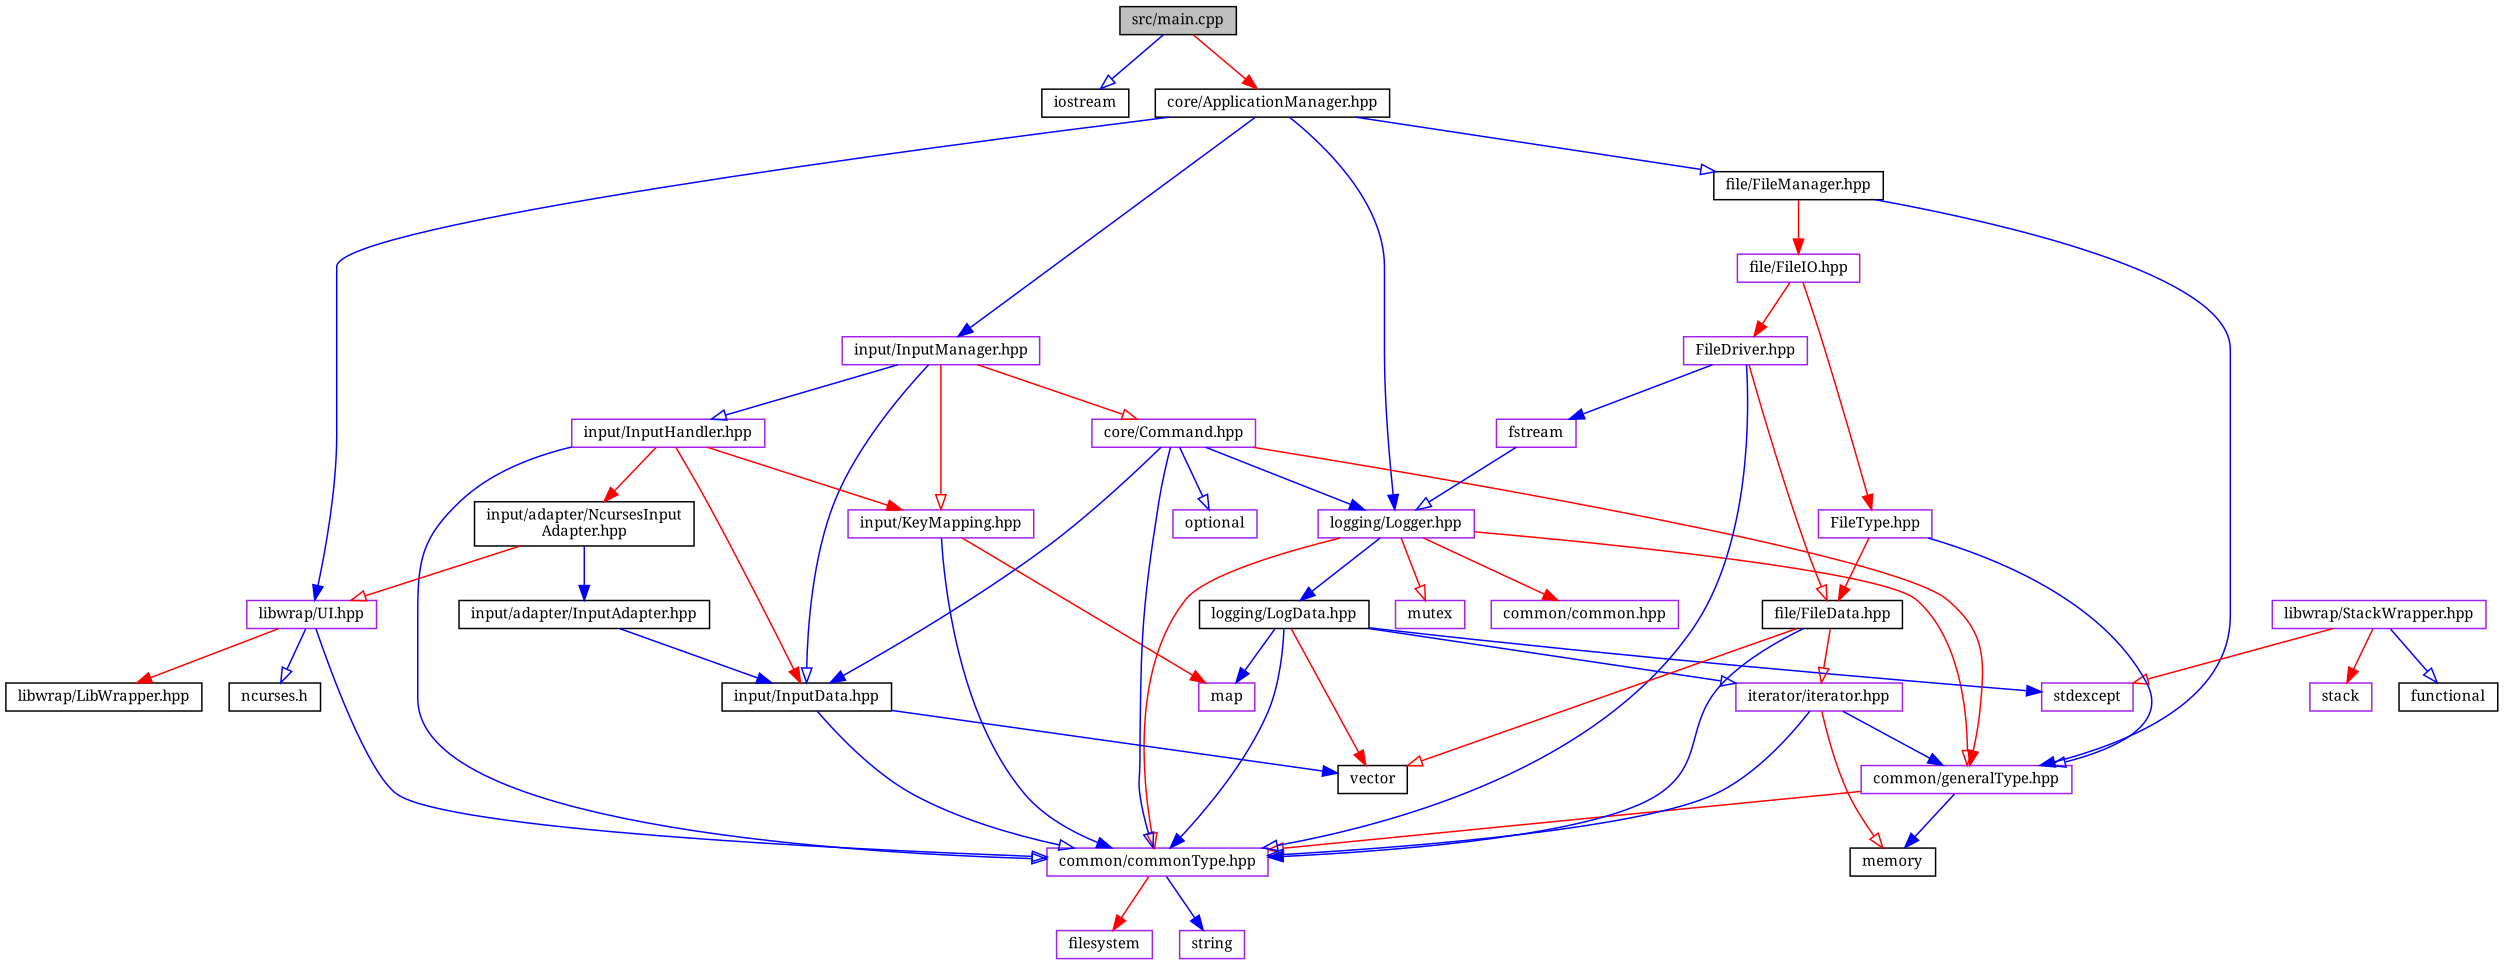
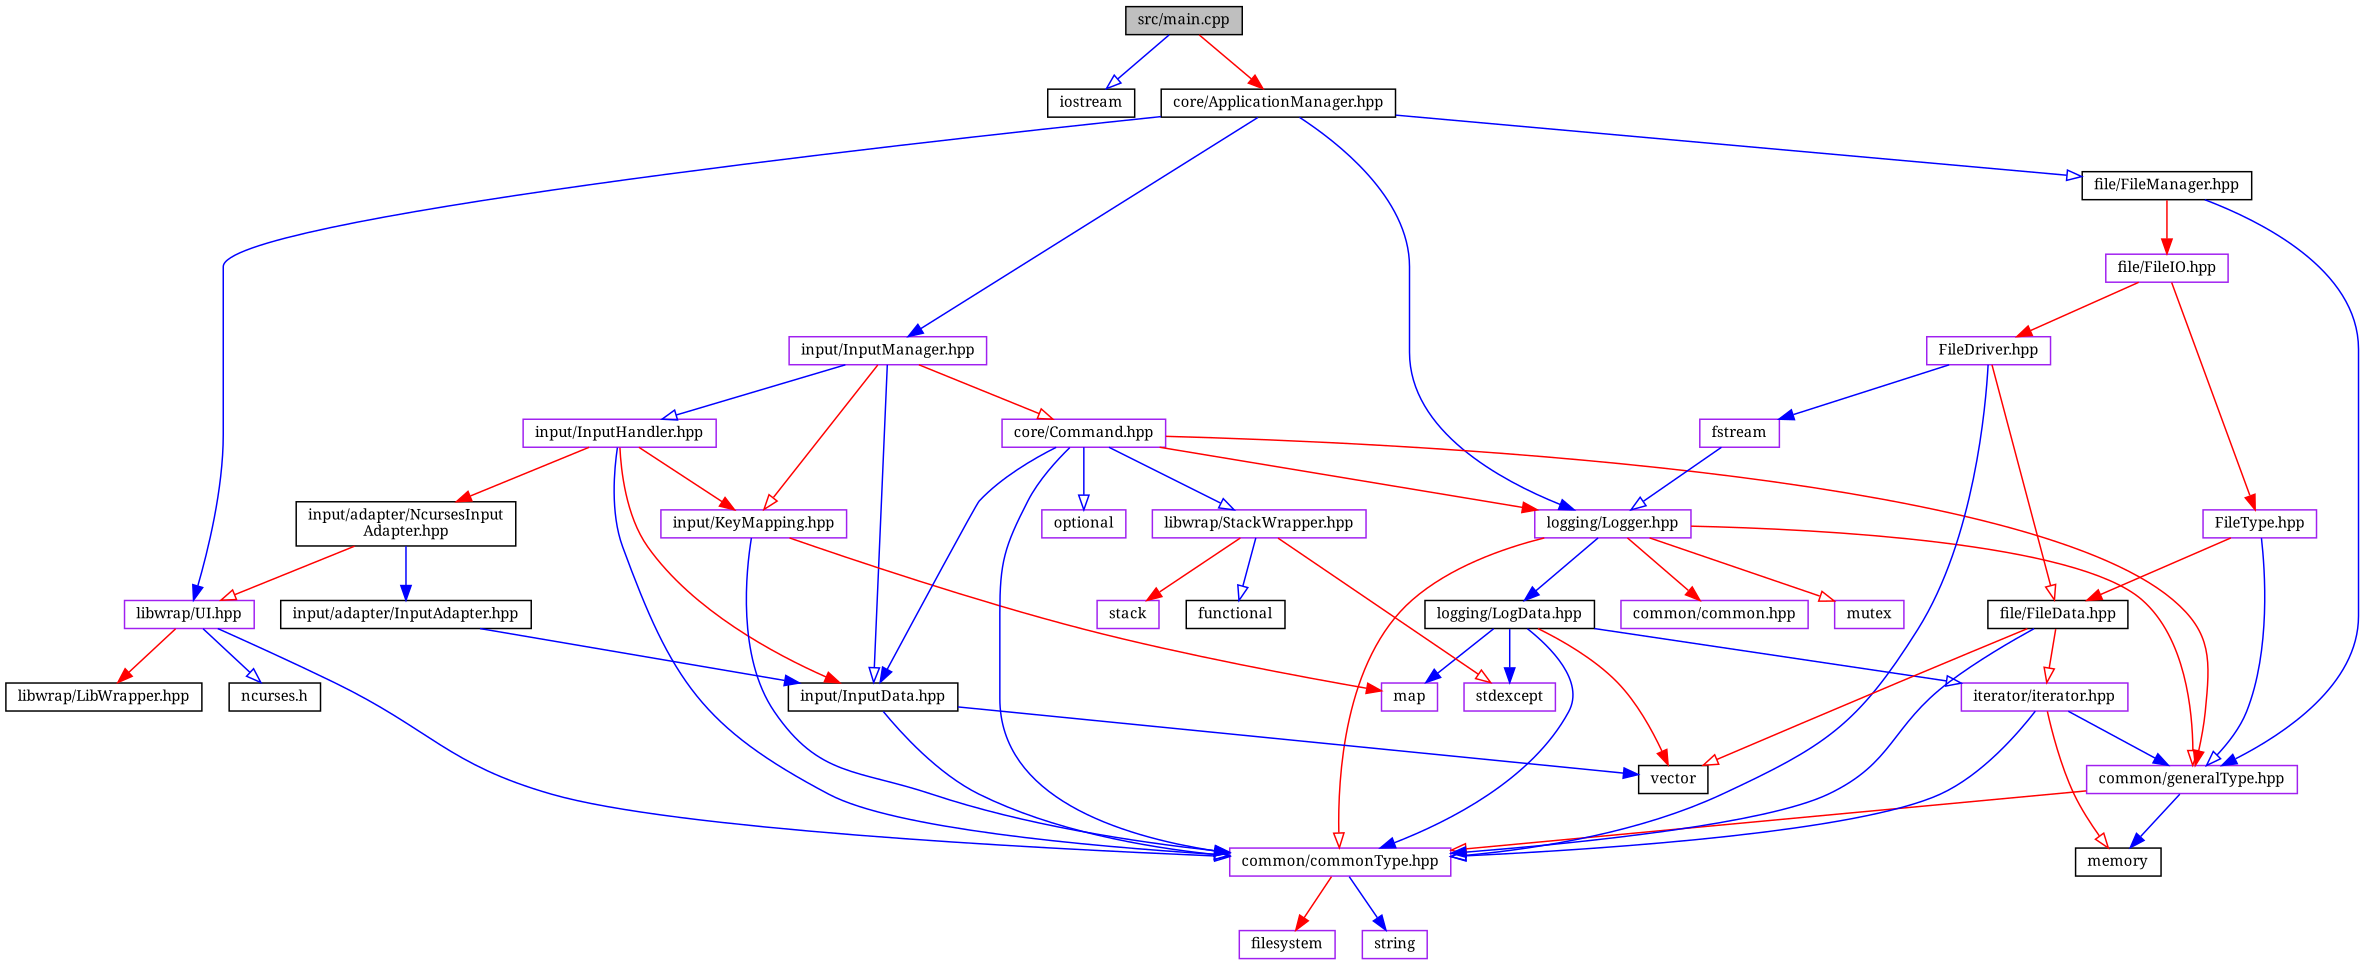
edge "core/Command.hpp" -> "libwrap/StackWrapper.hpp": added
edge "core/Command.hpp" -> "logging/Logger.hpp": color blue -> red
